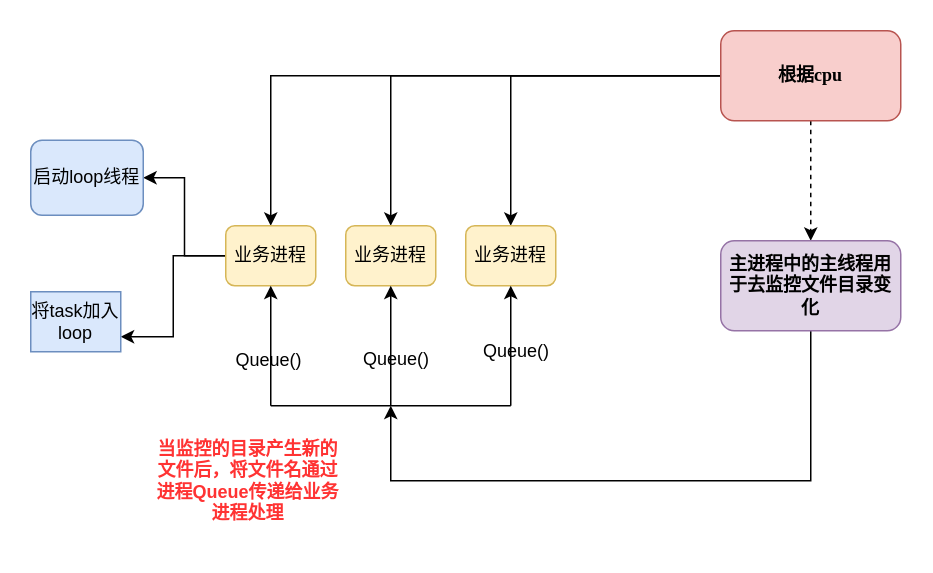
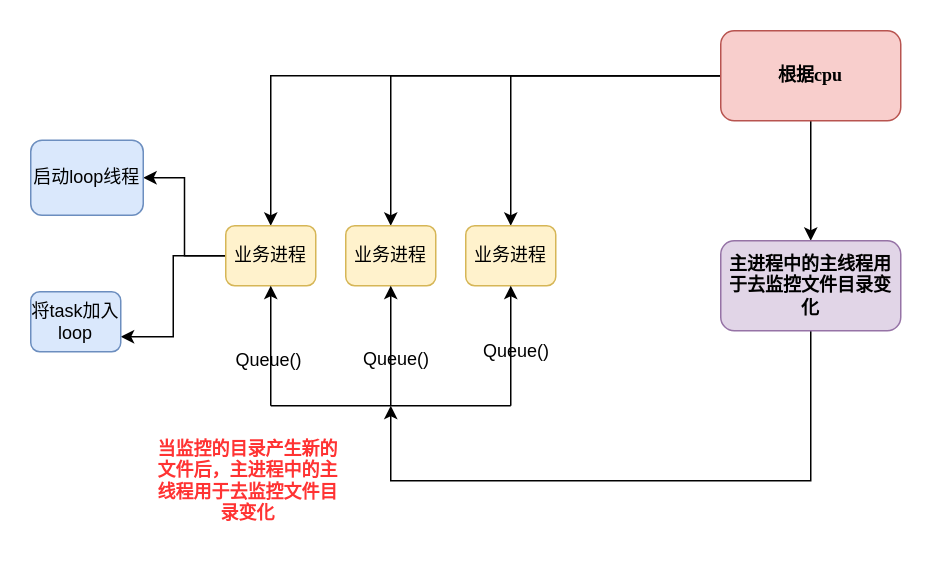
edge "根据cpu" -> "主进程中的主线程用于去监控文件目录变化": style dashed -> solid
node "将task加入loop": shape rectangle -> rounded rectangle
node "当监控的目录产生新的文件后，将文件名通过进程Queue传递给业务进程处理": label "当监控的目录产生新的文件后，将文件名通过进程Queue传递给业务进程处理" -> "当监控的目录产生新的文件后，主进程中的主线程用于去监控文件目录变化"
